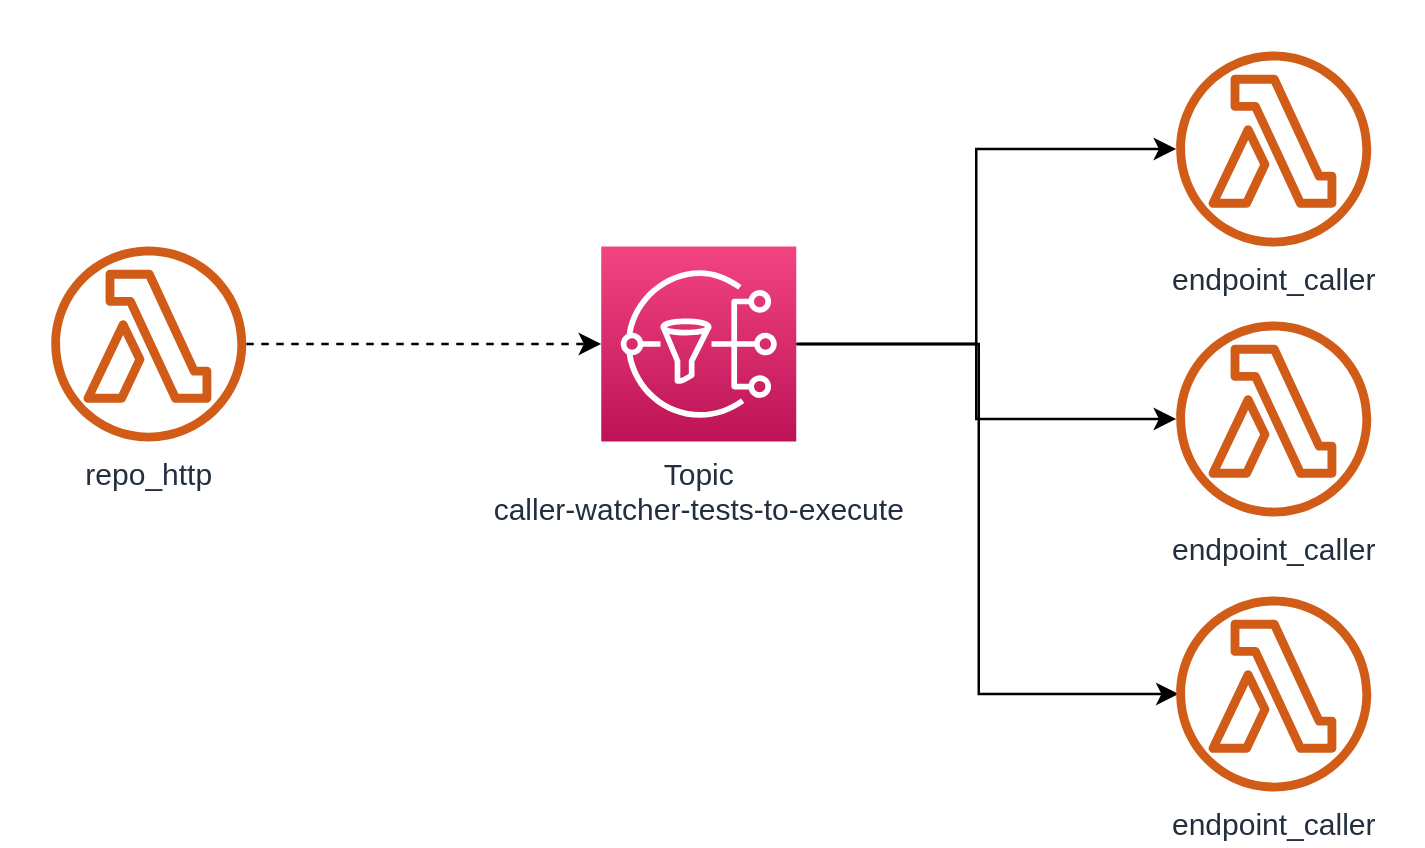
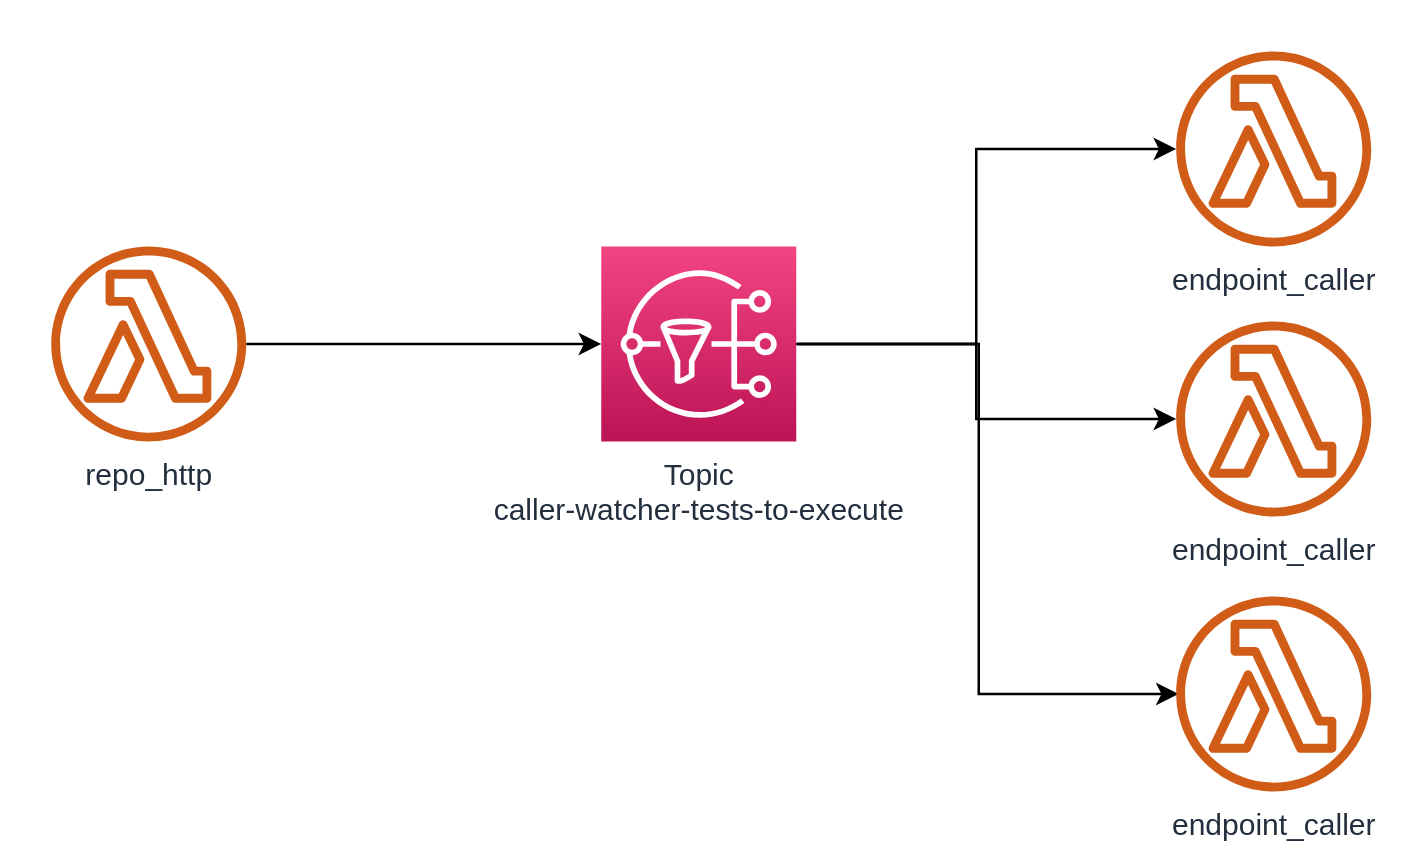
edge "repo_http" -> "Topic caller-watcher-tests-to-execute": style dashed -> solid
